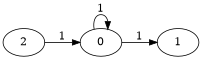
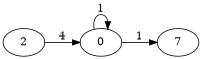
edge "2" -> "0": label "1" -> "4"
node "1": label "1" -> "7"
